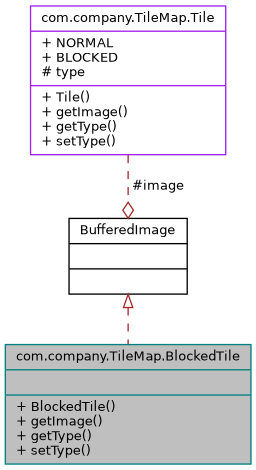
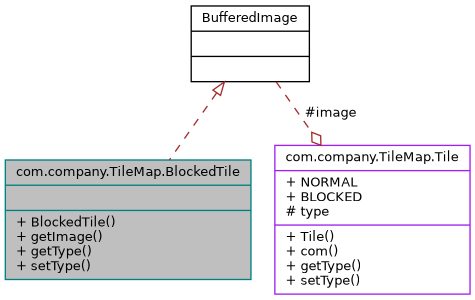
node "com.company.TileMap.Tile": text "+ getImage()" -> "+ com()"
edge "com.company.TileMap.Tile" -> "BufferedImage": reversed
